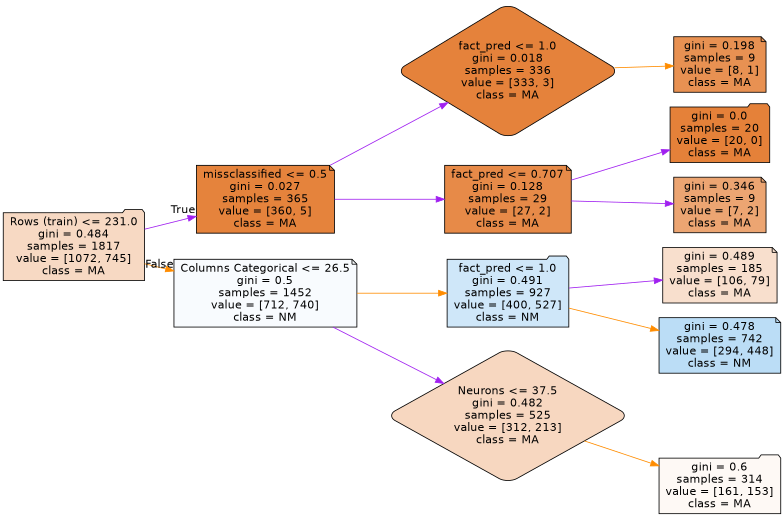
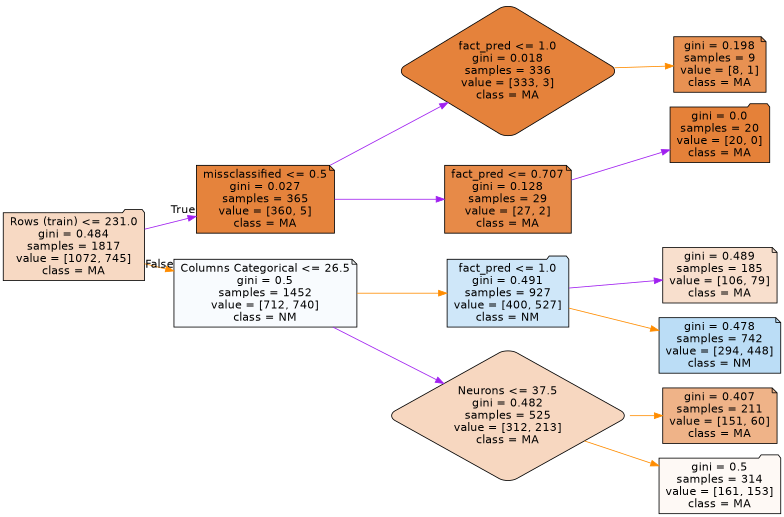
node "gini = 0.346 samples = 9 value = [7, 2] class = MA": removed
node "gini = 0.407 samples = 211 value = [151, 60] class = MA": added
node "gini = 0.6 samples = 314 value = [161, 153] class = MA": label "gini = 0.6 samples = 314 value = [161, 153] class = MA" -> "gini = 0.5 samples = 314 value = [161, 153] class = MA"
